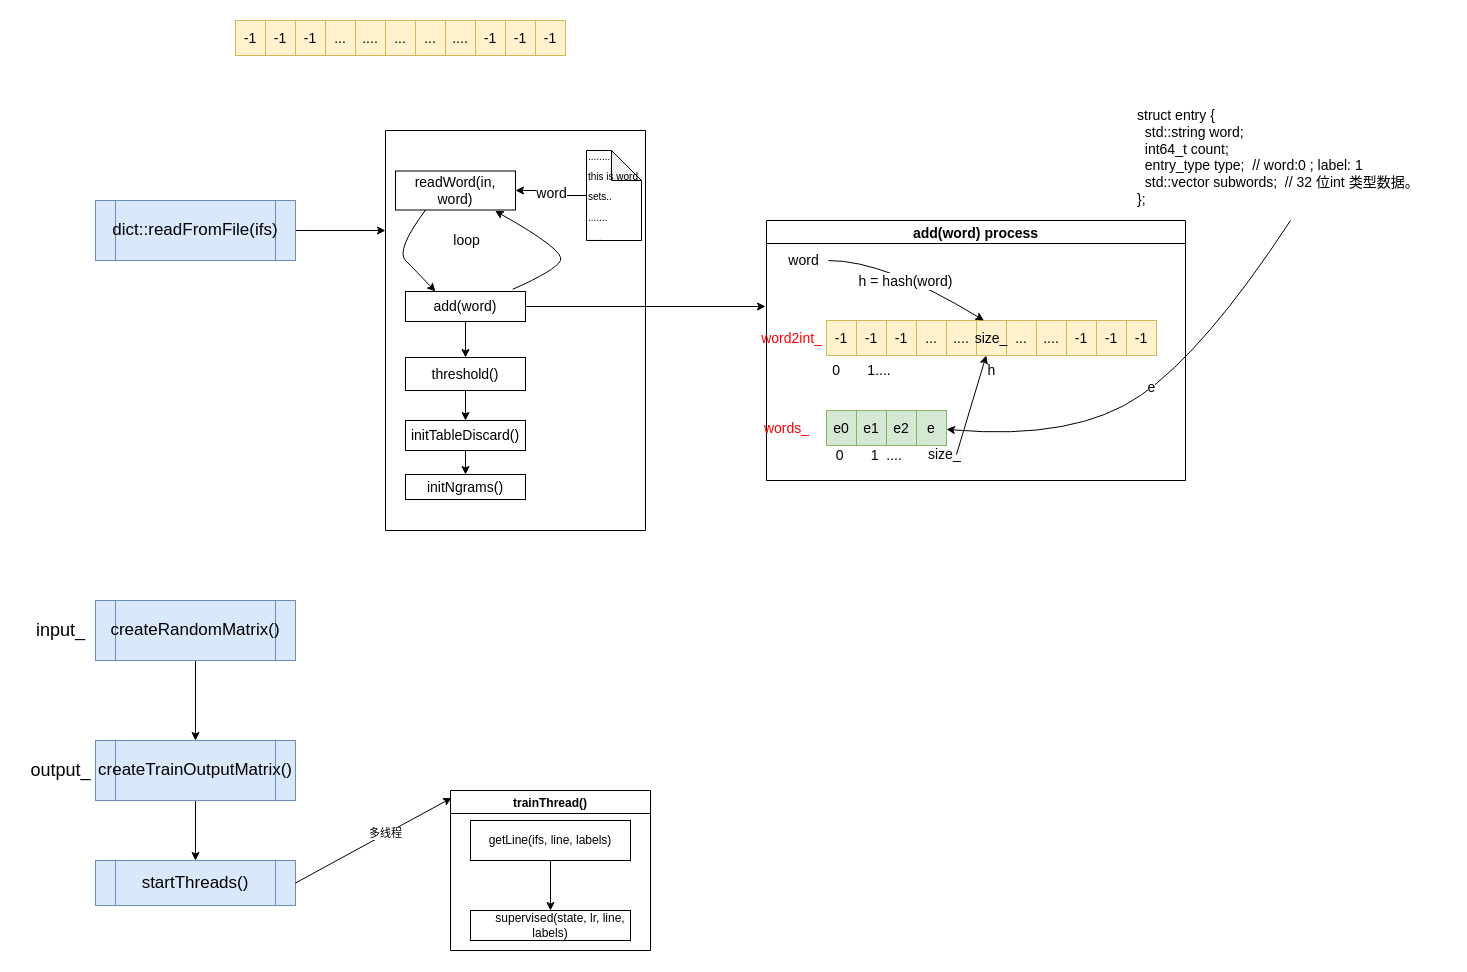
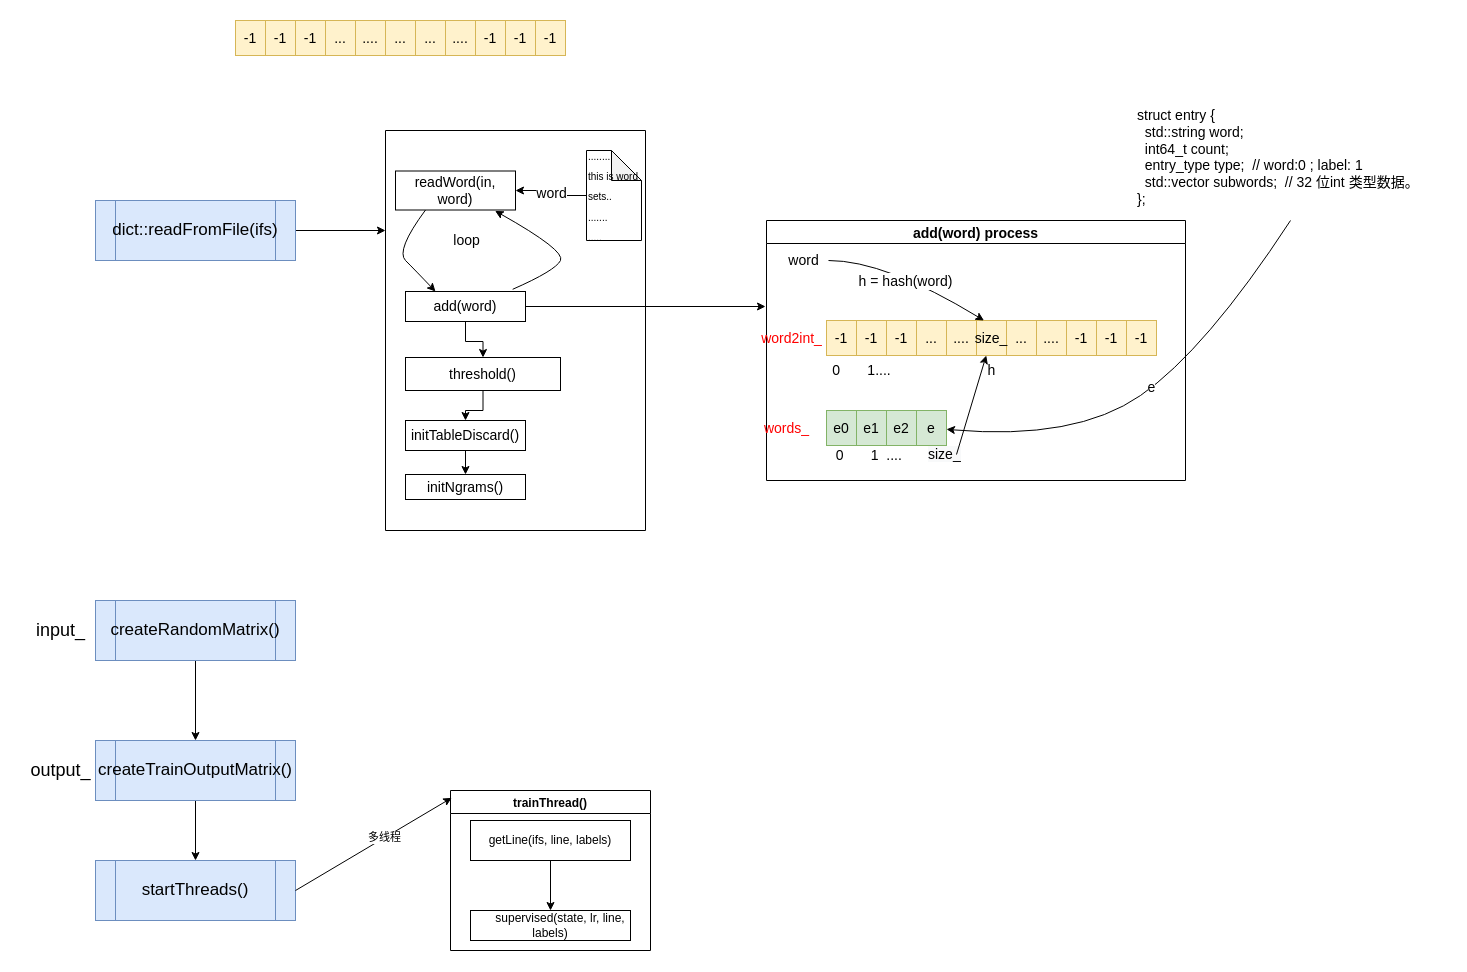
node "threshold()": size 120x33 -> 155x33
node "startThreads()": size 200x45 -> 200x60
